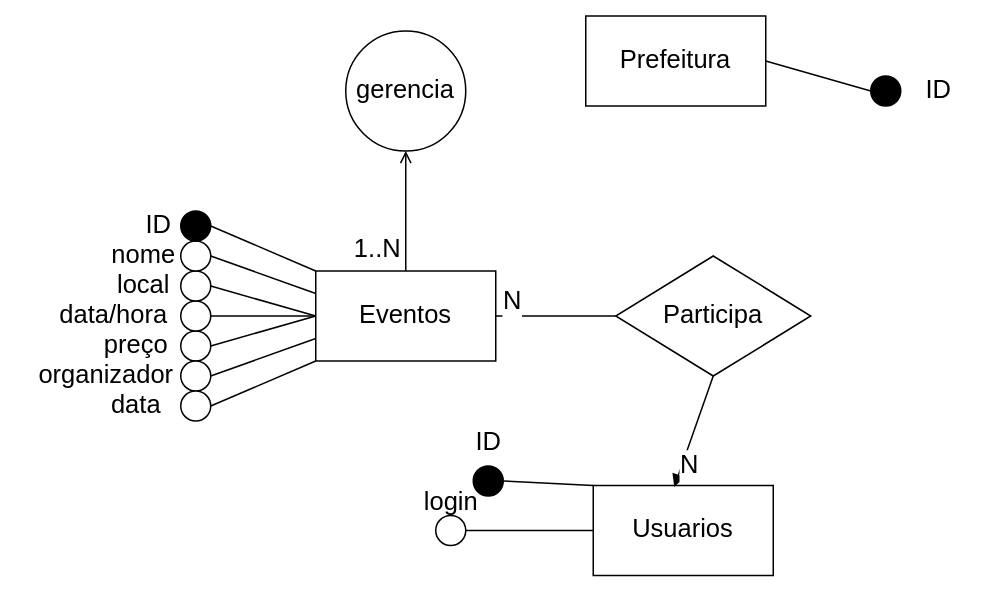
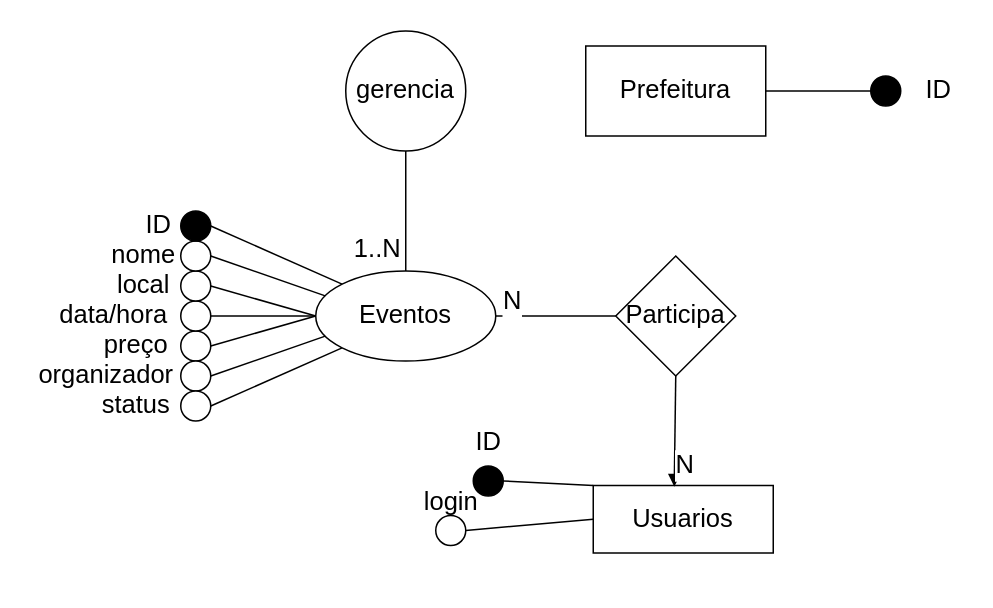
node "Prefeitura": moved (676, 61) -> (676, 91)
edge "Eventos" -> "gerencia": arrowhead open -> none
node "Eventos": shape rectangle -> ellipse
node "Participa": size 195x120 -> 120x120
node "data": label "data" -> "status"
node "Usuarios": size 180x90 -> 180x68
